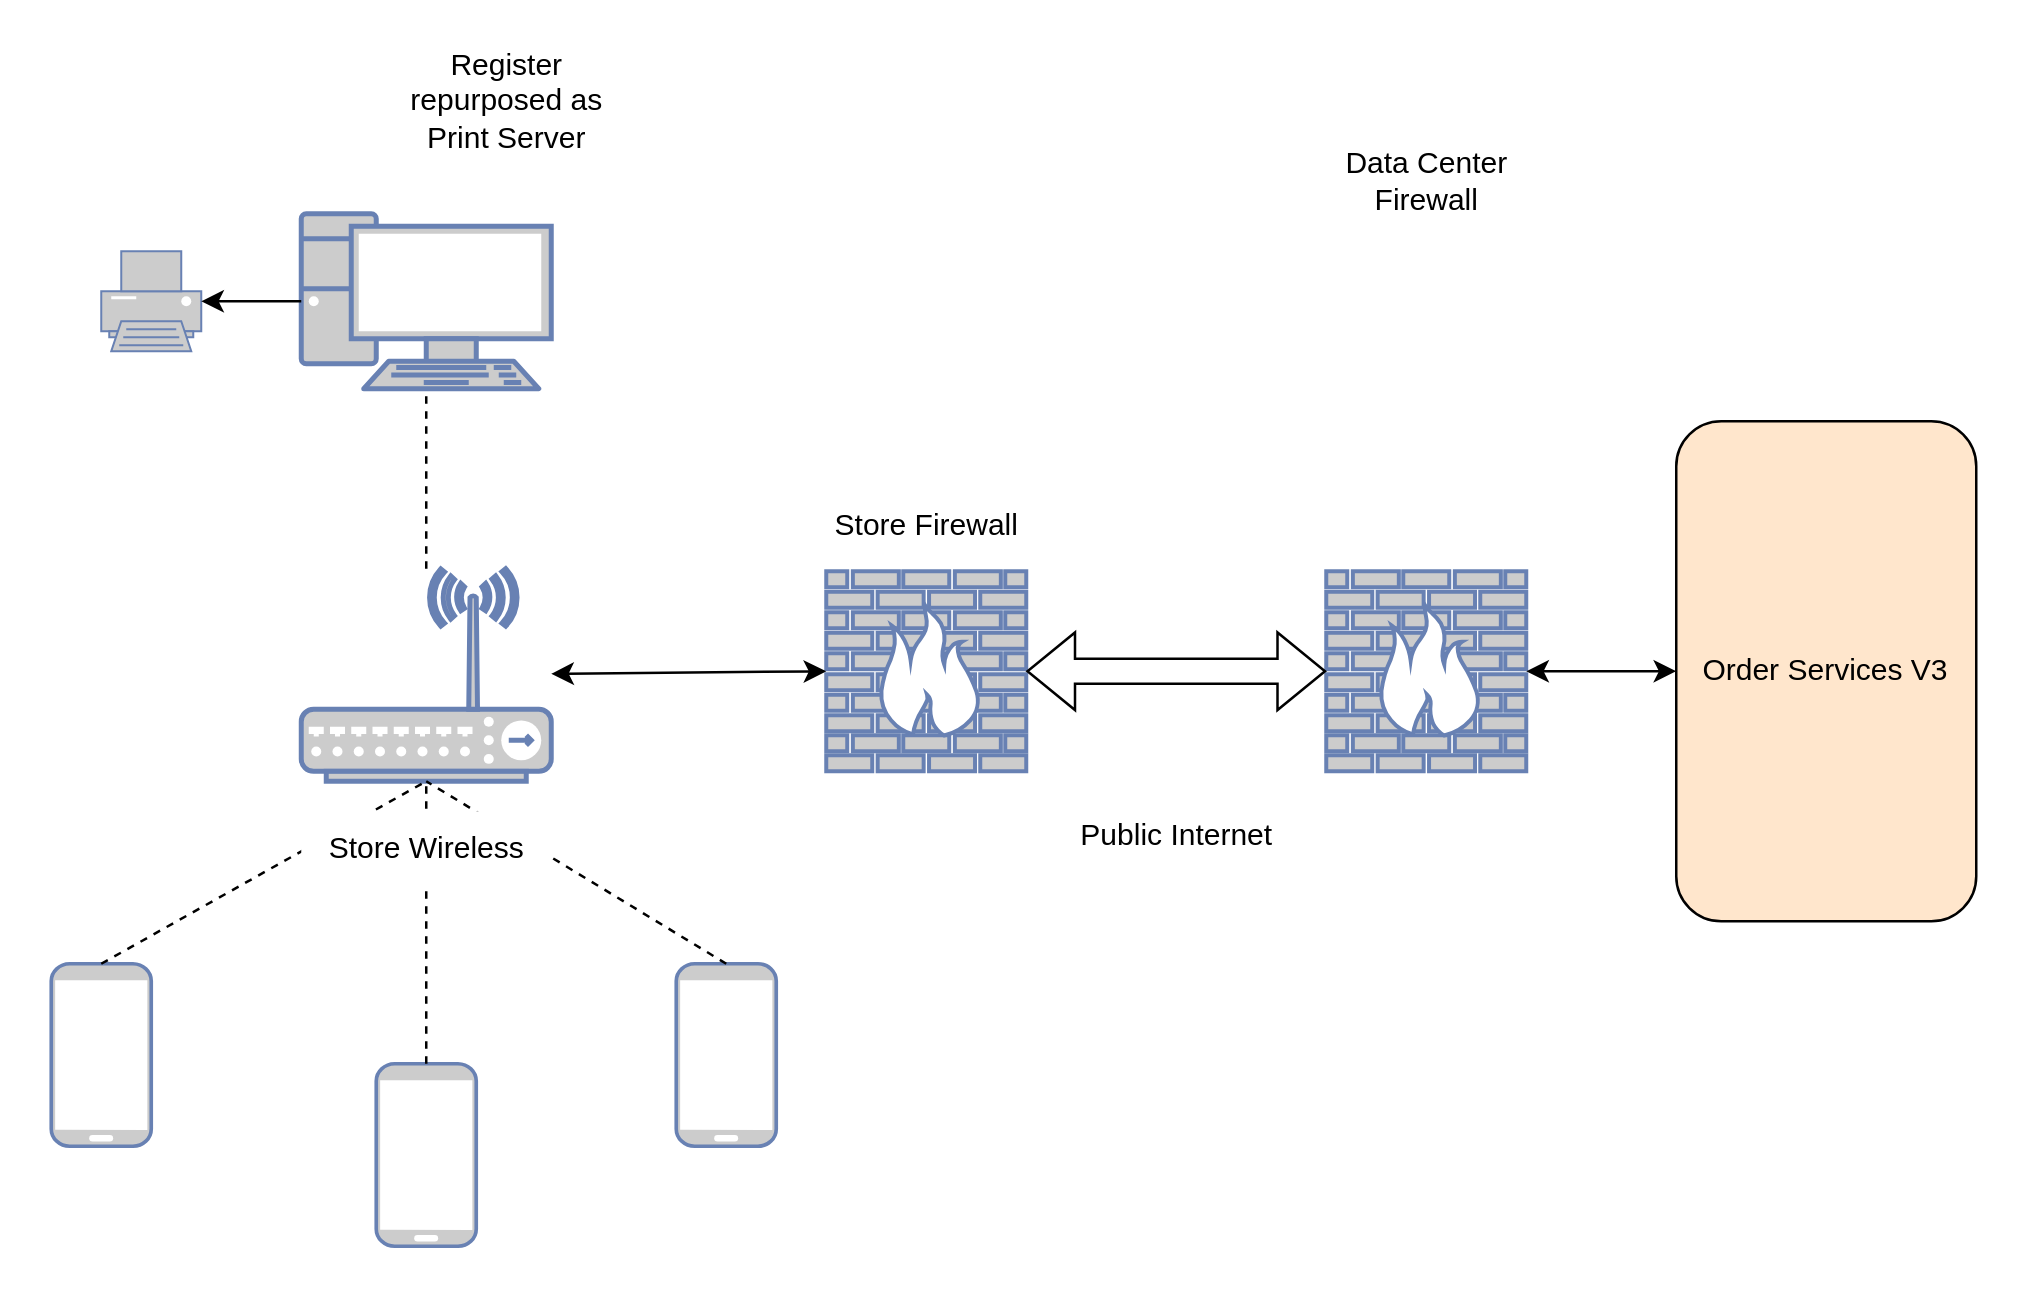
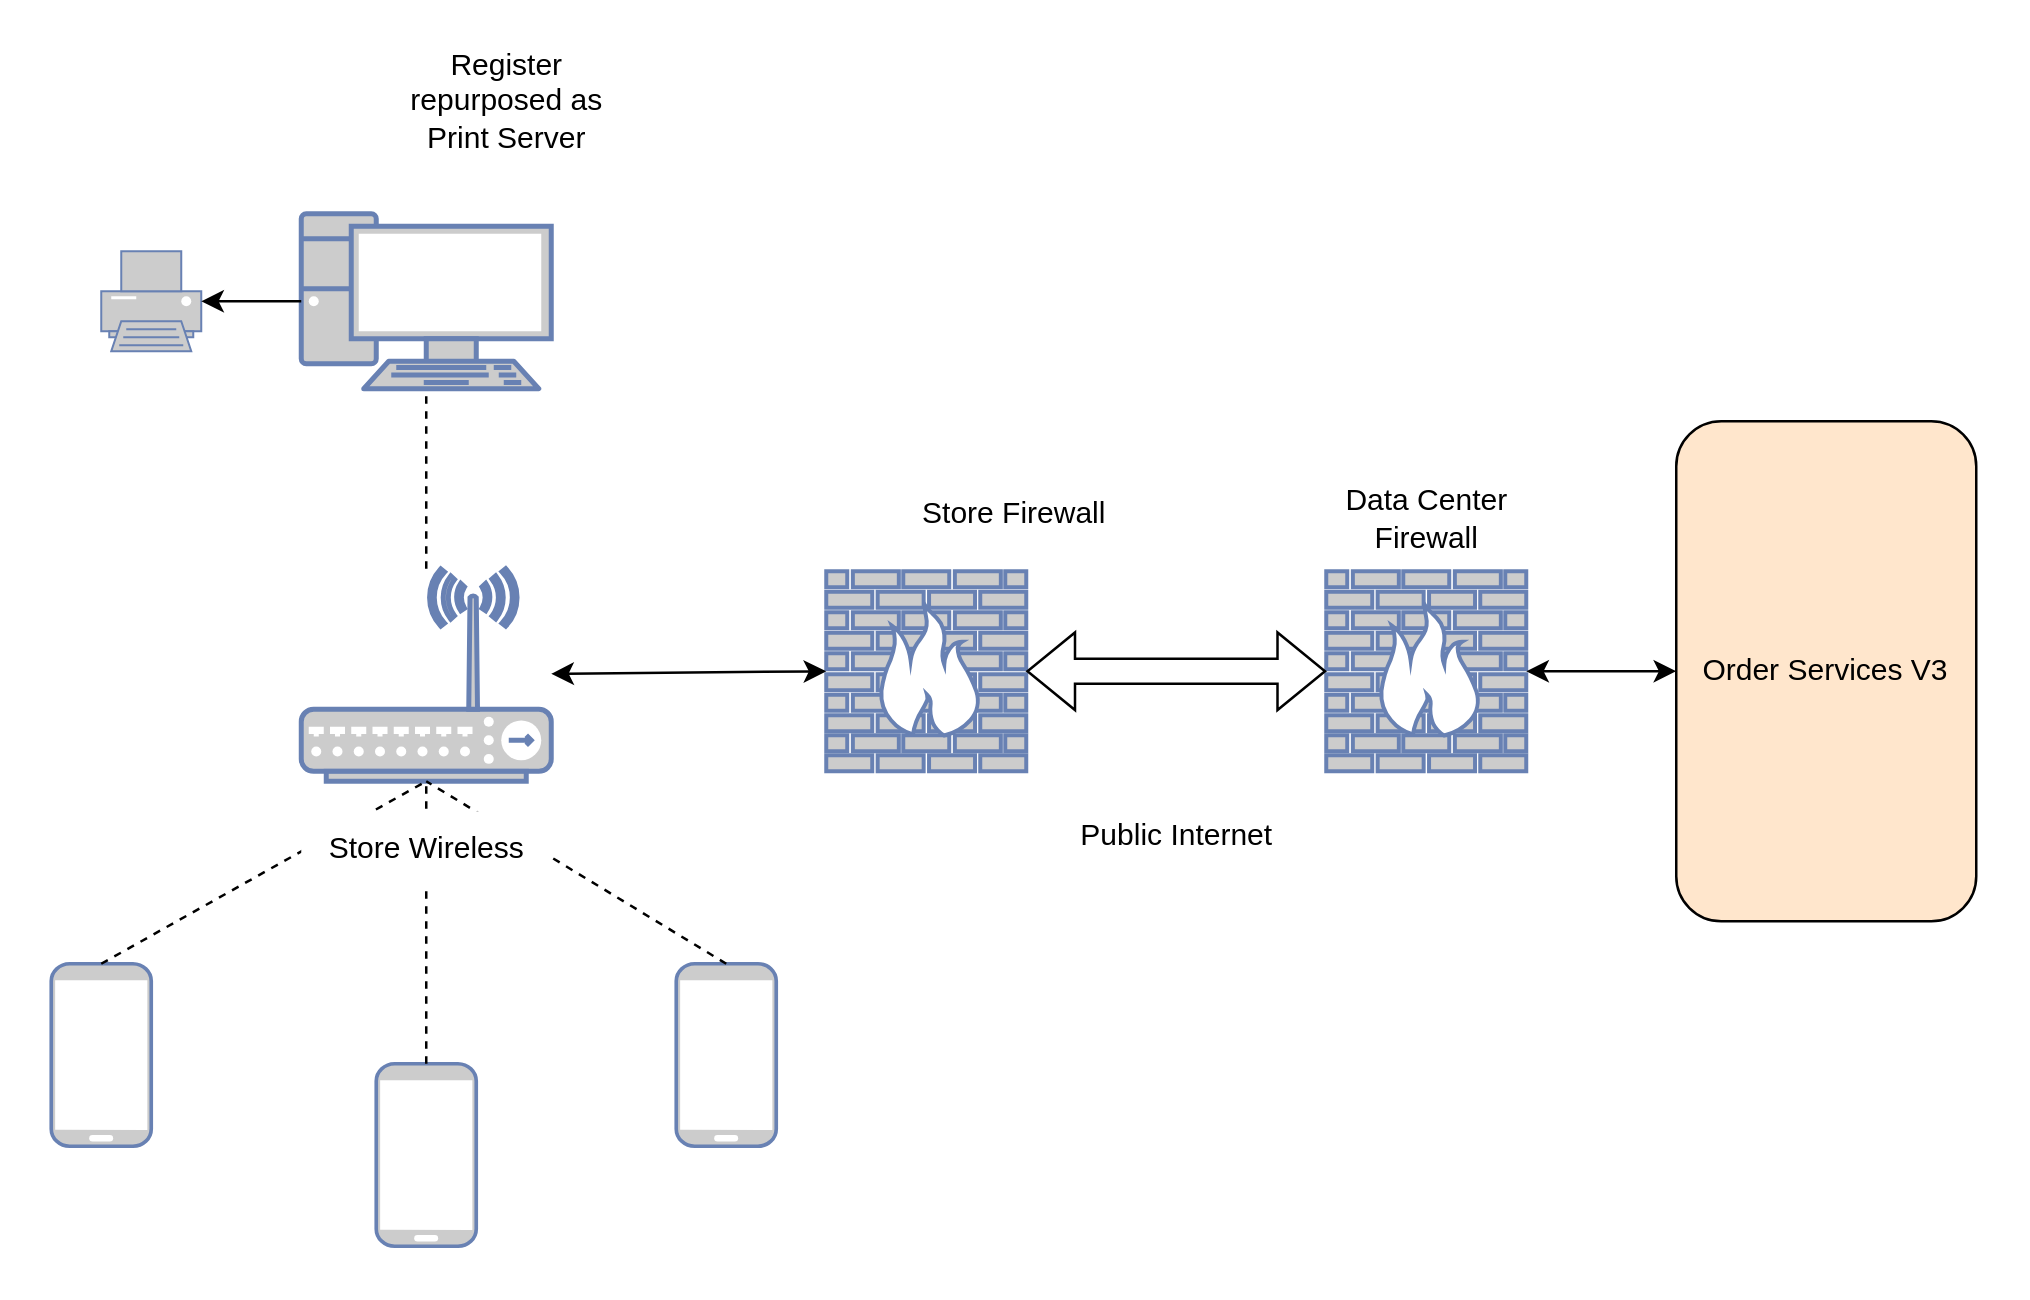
node "Data Center Firewall": moved (1426, 181) -> (1426, 519)
node "Store Firewall": moved (926, 526) -> (1014, 514)
